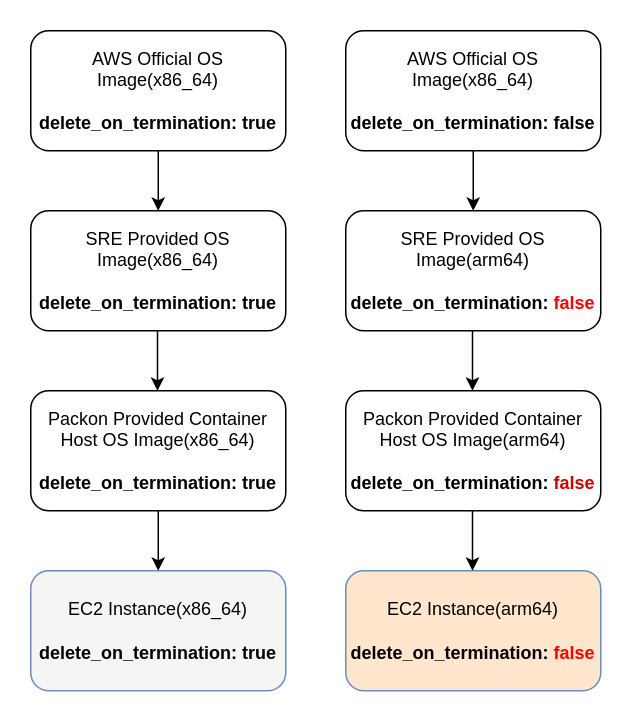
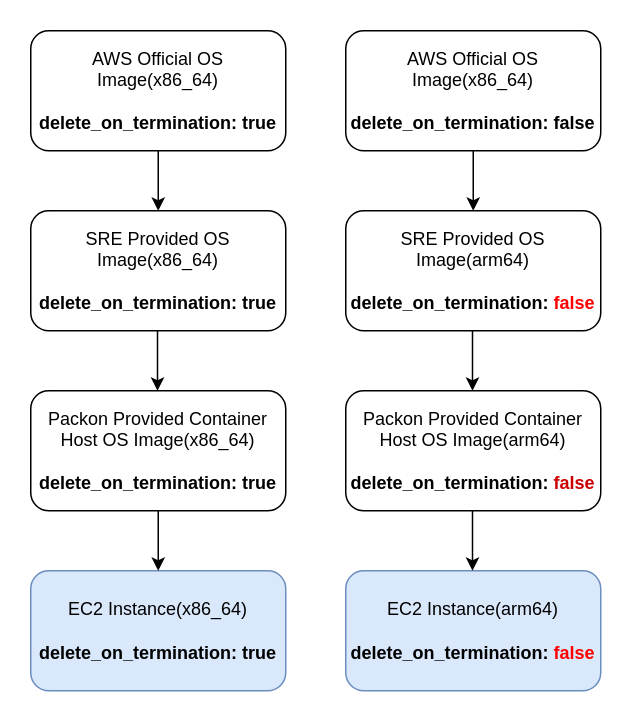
node "EC2 Instance(x86_64) delete_on_termination: true": fillcolor #f5f5f5 -> #dae8fc
node "EC2 Instance(arm64) delete_on_termination: false": fillcolor #ffe6cc -> #dae8fc
